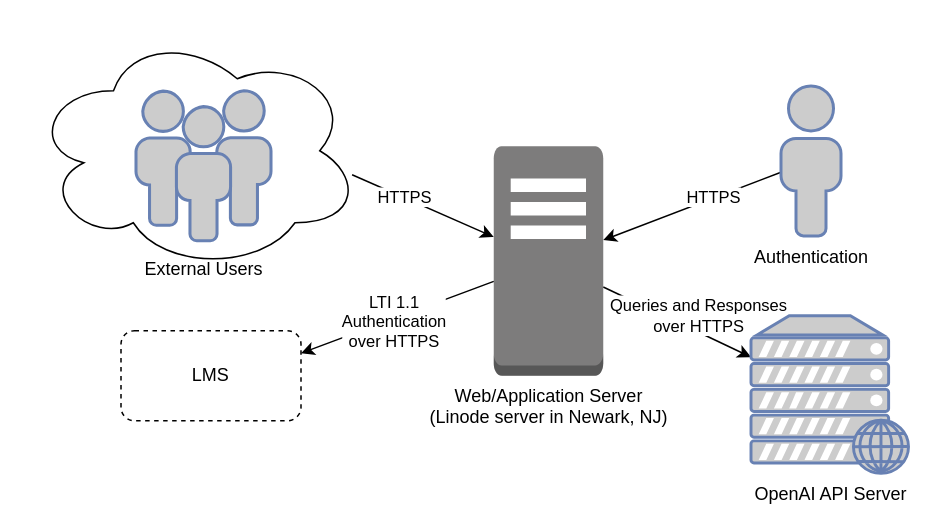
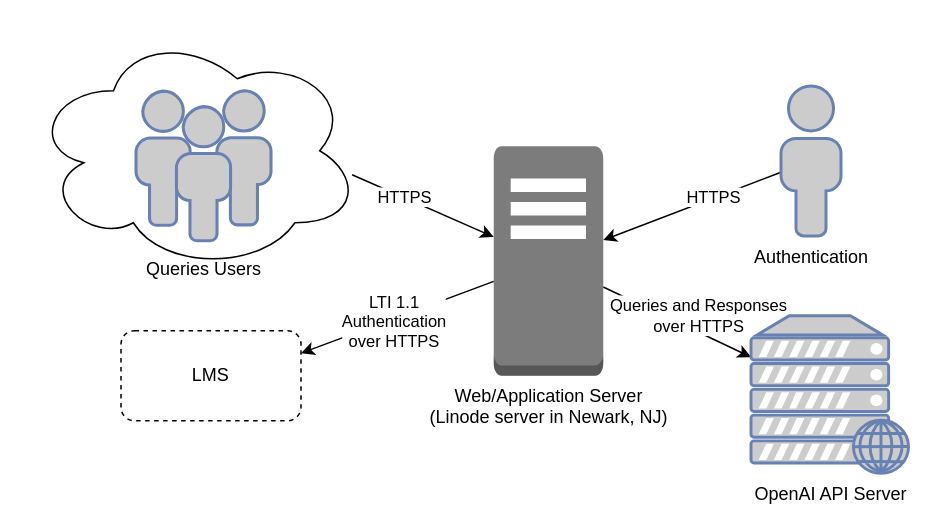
node "External Users": label "External Users" -> "Queries Users"
